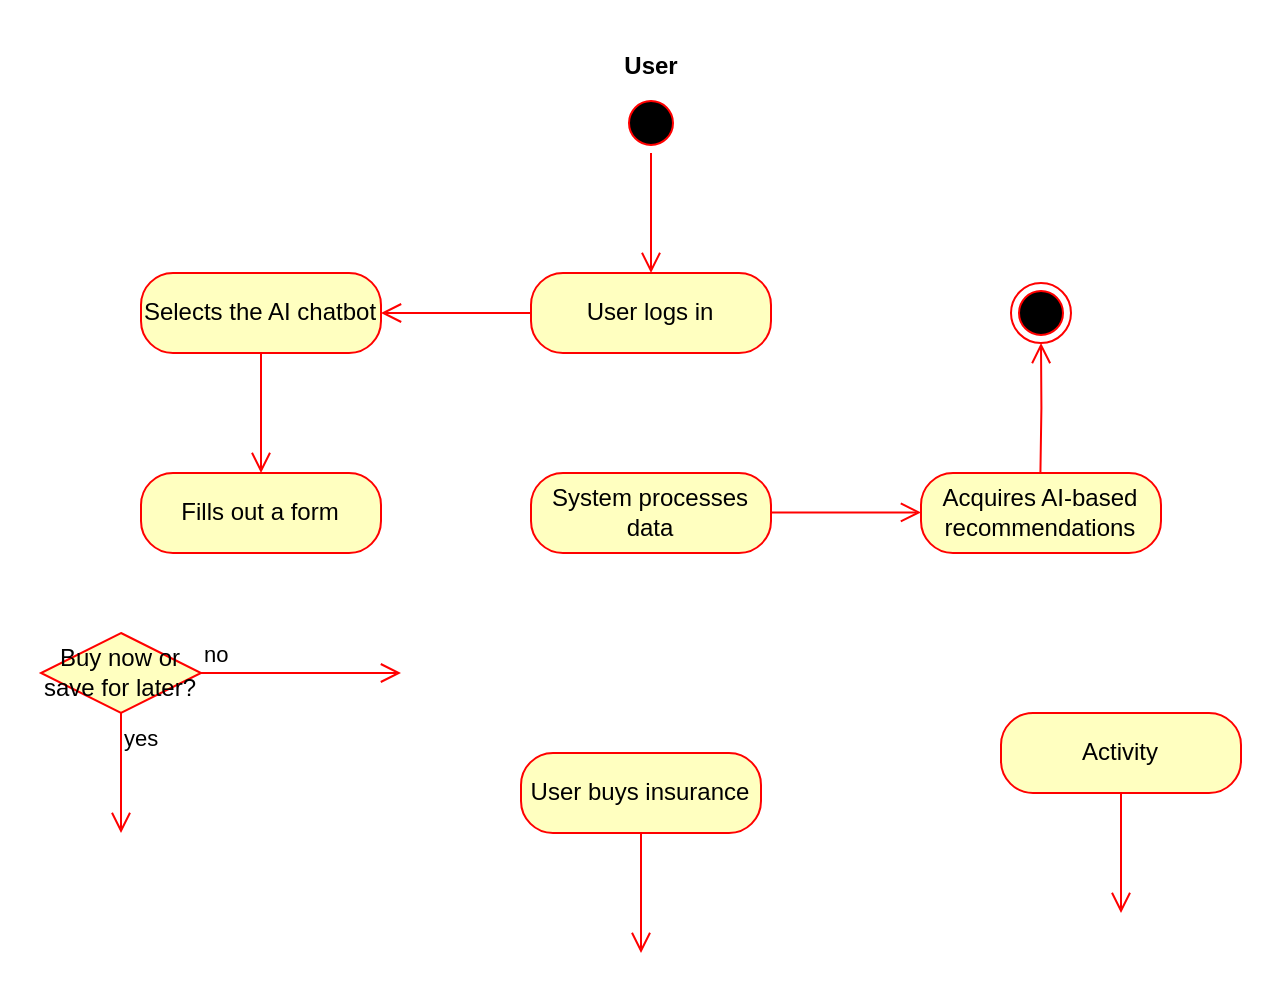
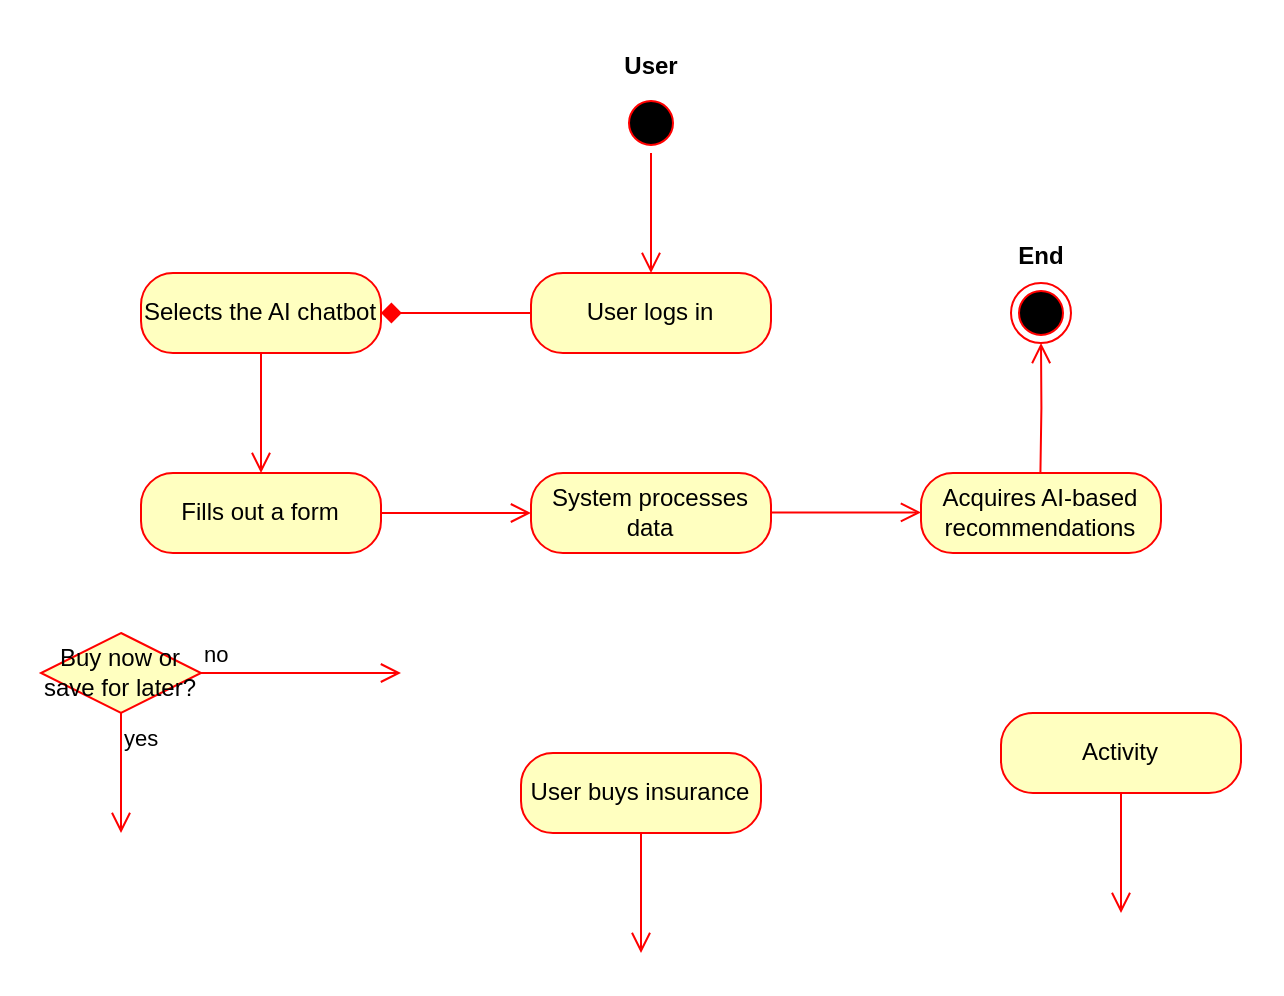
node "End": added
edge "User logs in" -> "Selects the AI chatbot": arrowhead open -> diamond
edge "Fills out a form" -> "System processes data": added
